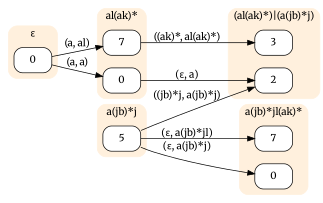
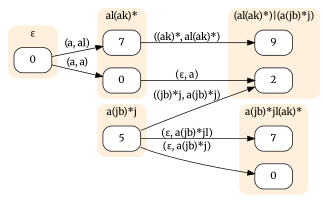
node "3": label "3" -> "9"
